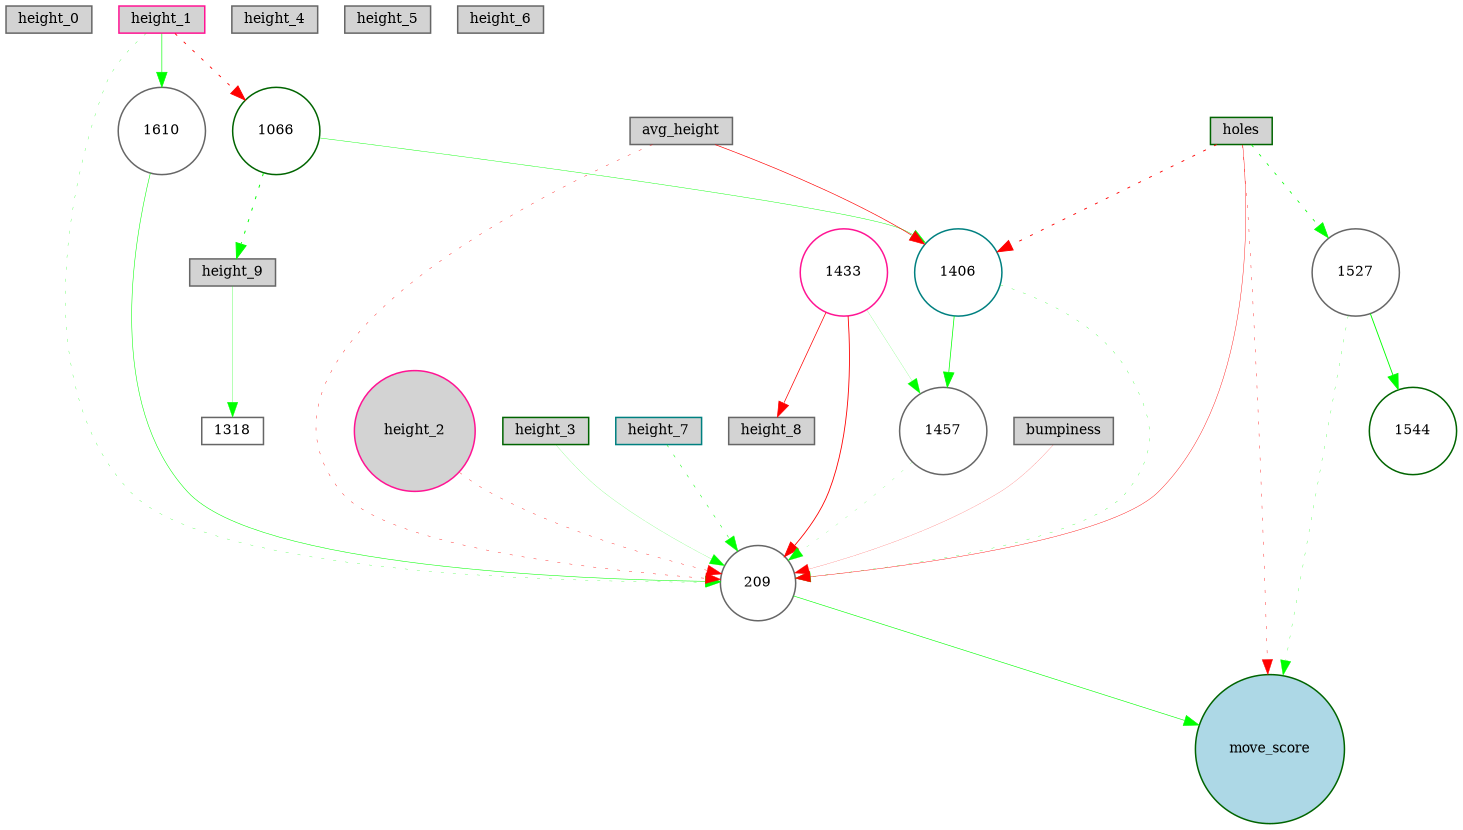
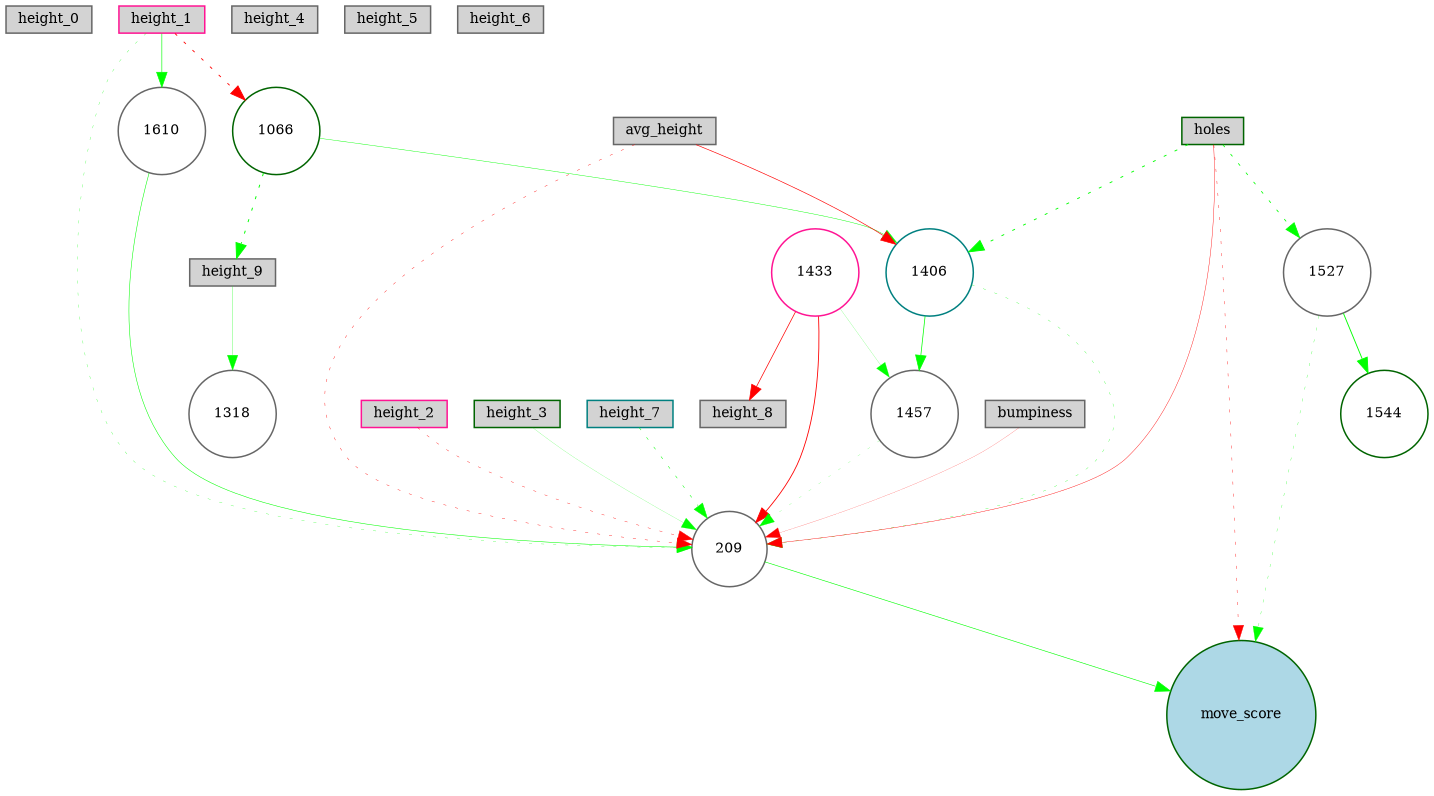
edge "holes" -> "1406": color red -> green
node "1318": shape box -> circle
node "height_2": shape circle -> box
